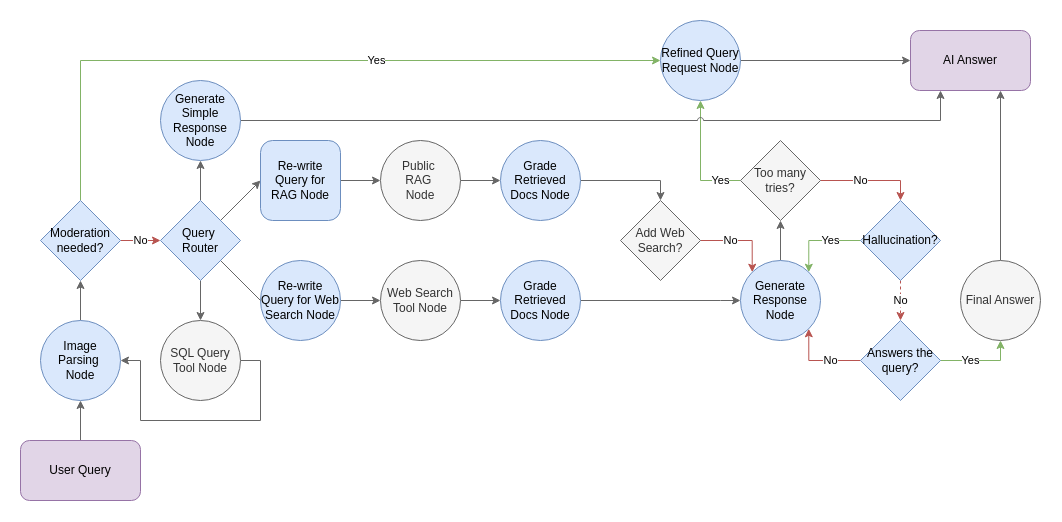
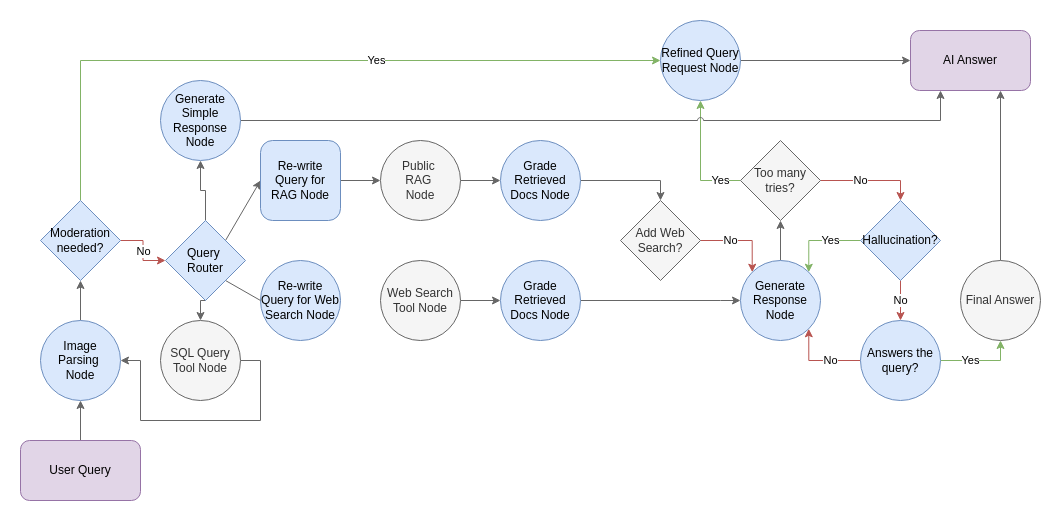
node "Query Router": moved (201, 241) -> (206, 261)
edge "Hallucination?" -> "Answers the query?": style dashed -> solid
edge "Re-write Query for Web Search Node" -> "Web Search Tool Node": removed
node "Answers the query?": shape diamond -> ellipse
